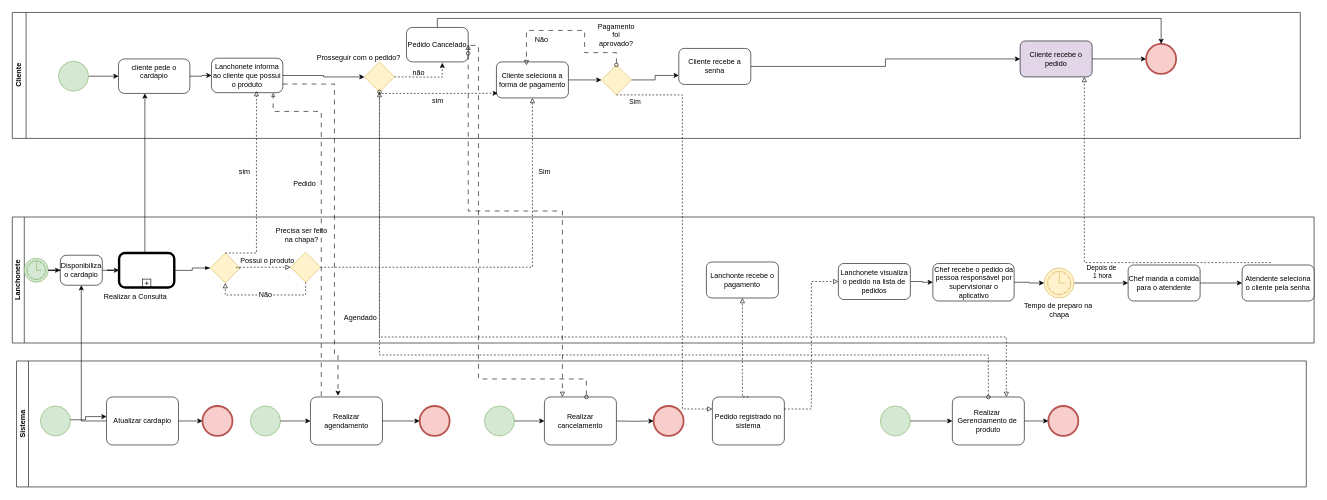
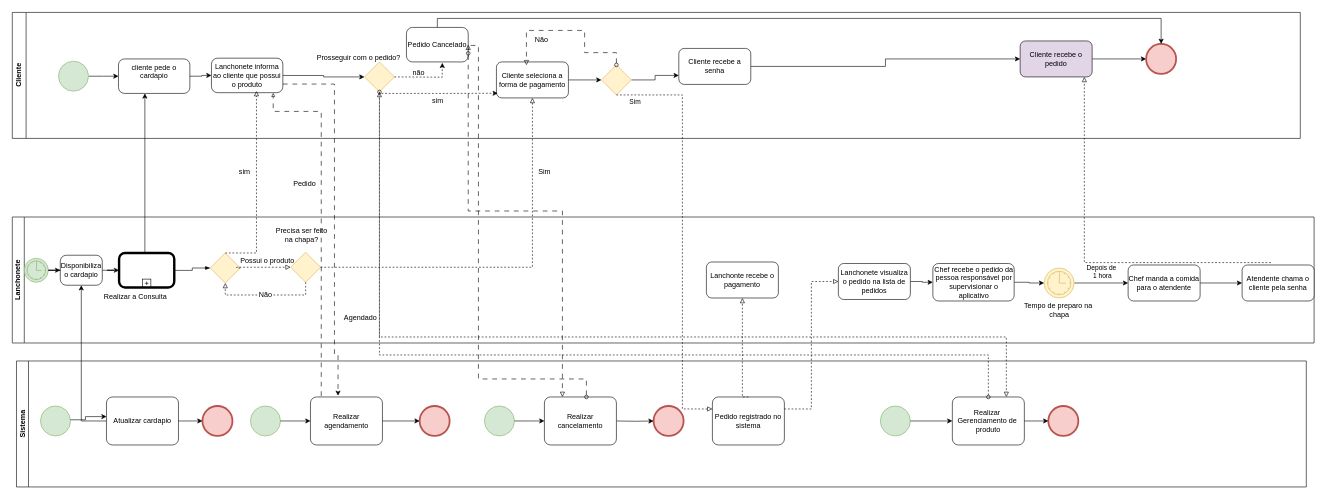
node "Pagamento foi aprovado?": removed
node "Atendente seleciona o cliente pela senha": label "Atendente seleciona o cliente pela senha" -> "Atendente chama o cliente pela senha"
